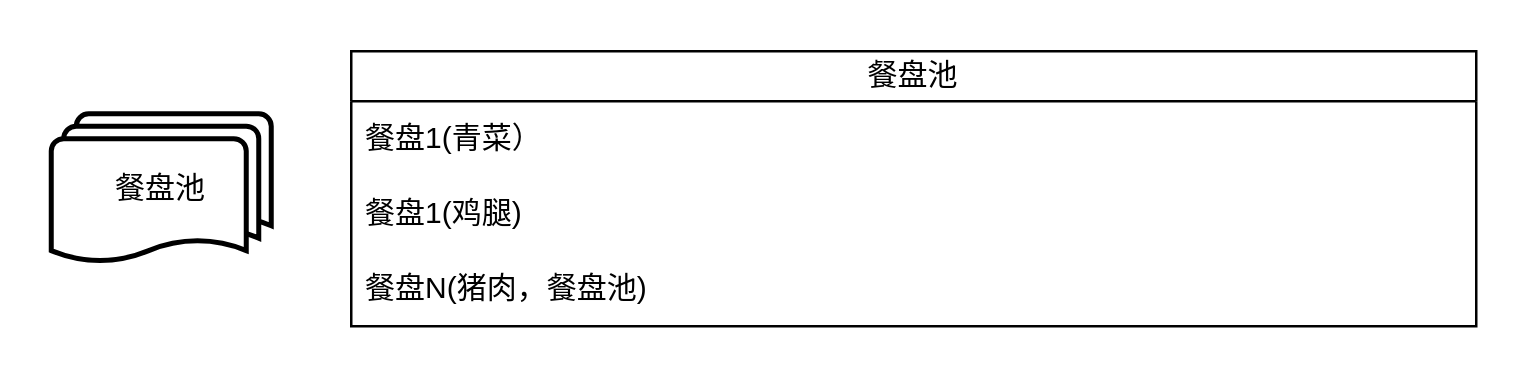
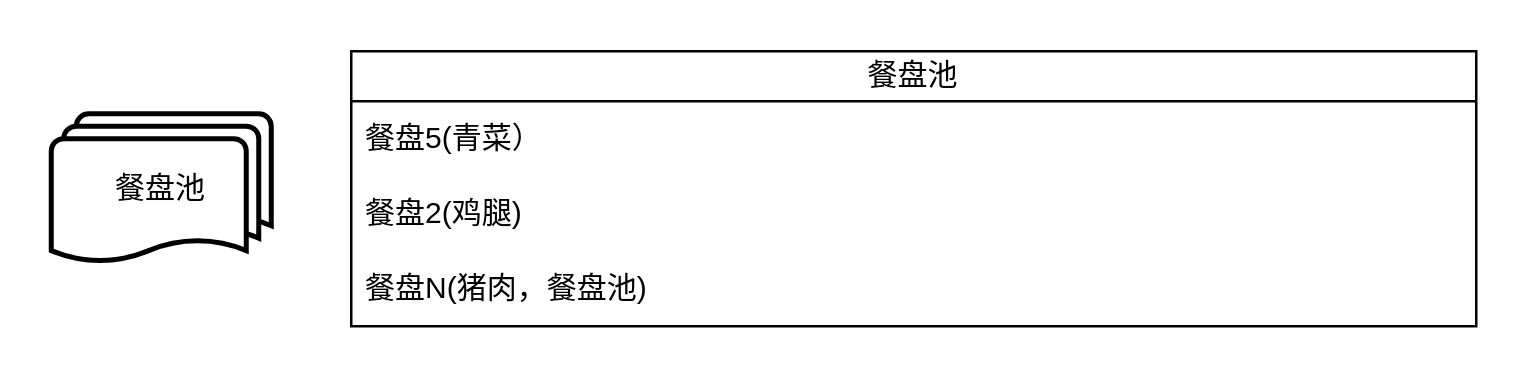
node "餐盘1(青菜）": label "餐盘1(青菜）" -> "餐盘5(青菜）"
node "餐盘1(鸡腿)": label "餐盘1(鸡腿)" -> "餐盘2(鸡腿)"
